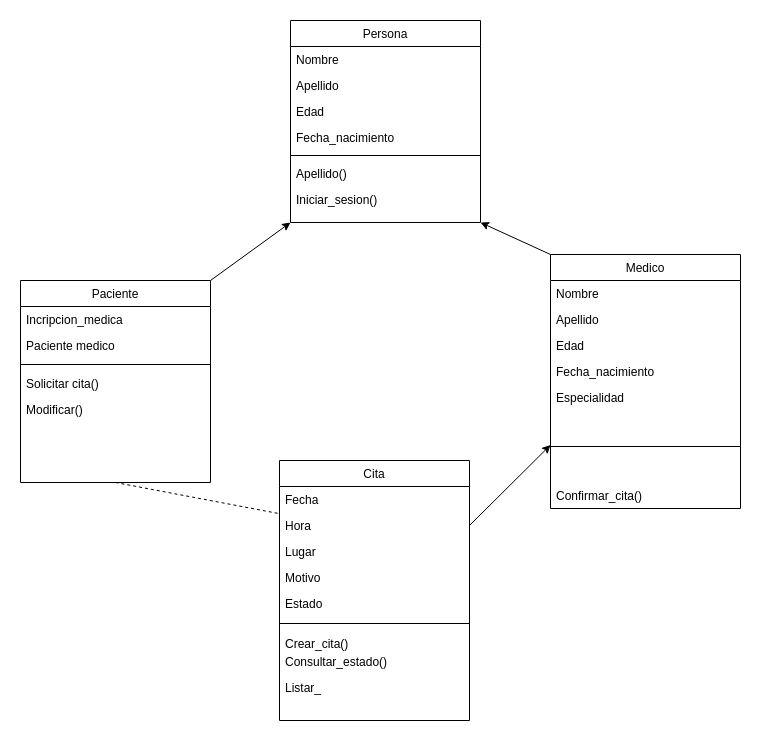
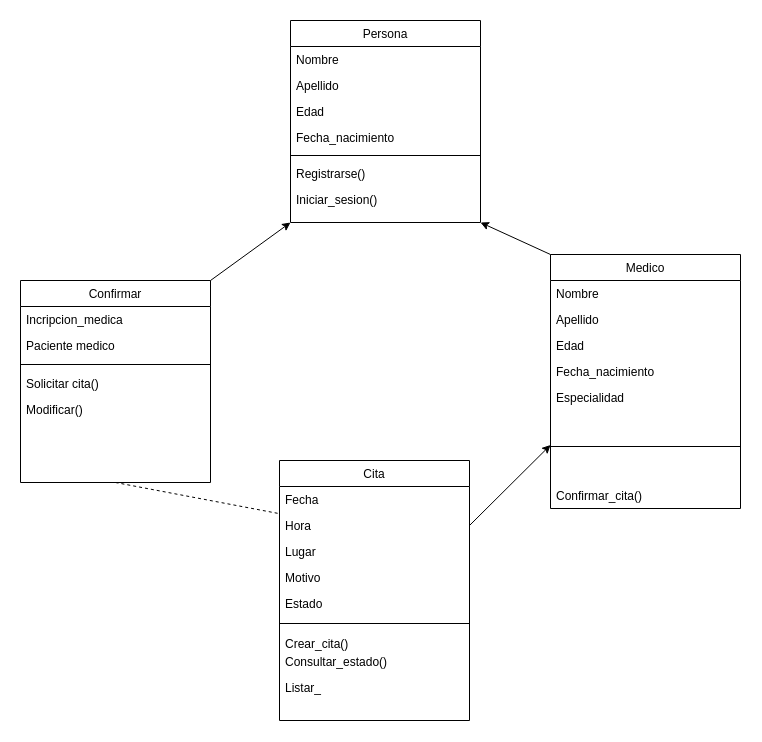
node "Apellido()": label "Apellido()" -> "Registrarse()"
node "Paciente": label "Paciente" -> "Confirmar"
